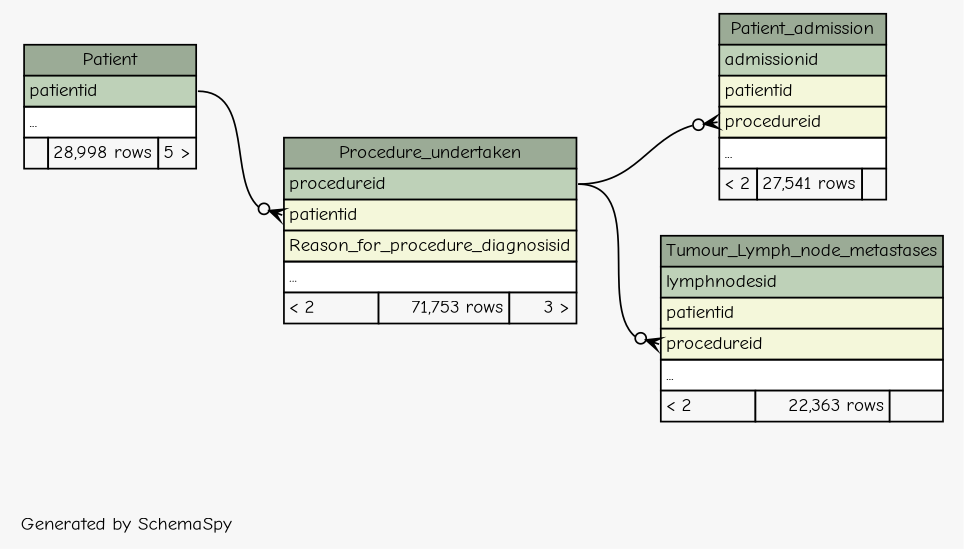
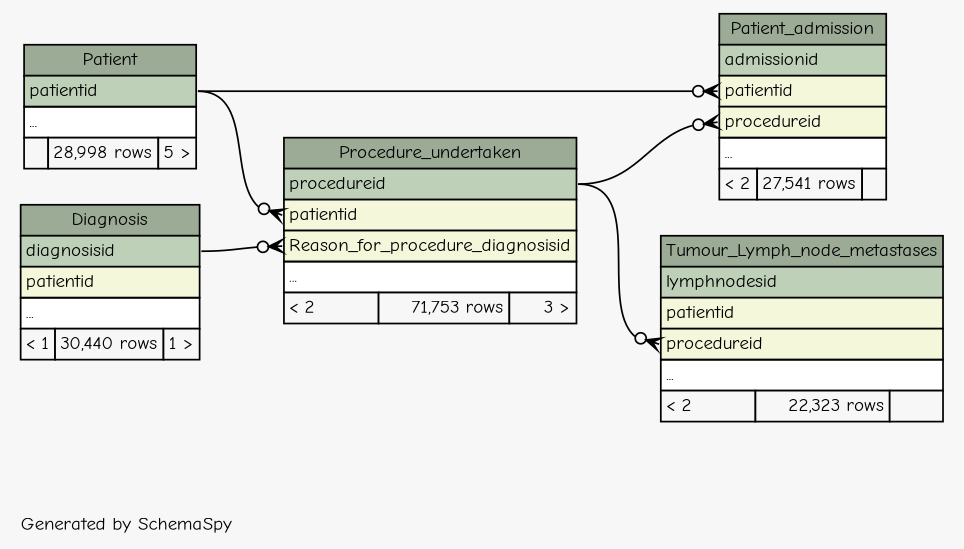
edge "Patient" -> "Patient_admission": added
node "Diagnosis": added
node "Tumour_Lymph_node_metastases": text "22,363 rows" -> "22,323 rows"
